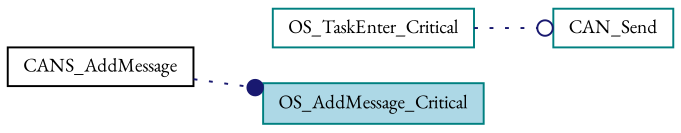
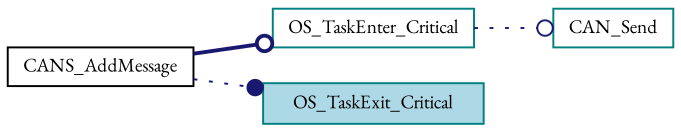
edge "CANS_AddMessage" -> "OS_TaskEnter_Critical": added
node "OS_AddMessage_Critical": label "OS_AddMessage_Critical" -> "OS_TaskExit_Critical"
